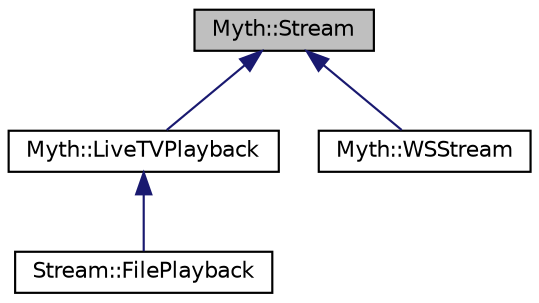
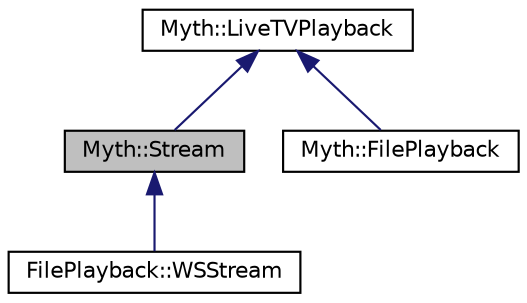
edge "Myth::LiveTVPlayback" -> "Myth::Stream": reversed
node "Myth::WSStream": label "Myth::WSStream" -> "FilePlayback::WSStream"
node "Stream::FilePlayback": label "Stream::FilePlayback" -> "Myth::FilePlayback"
